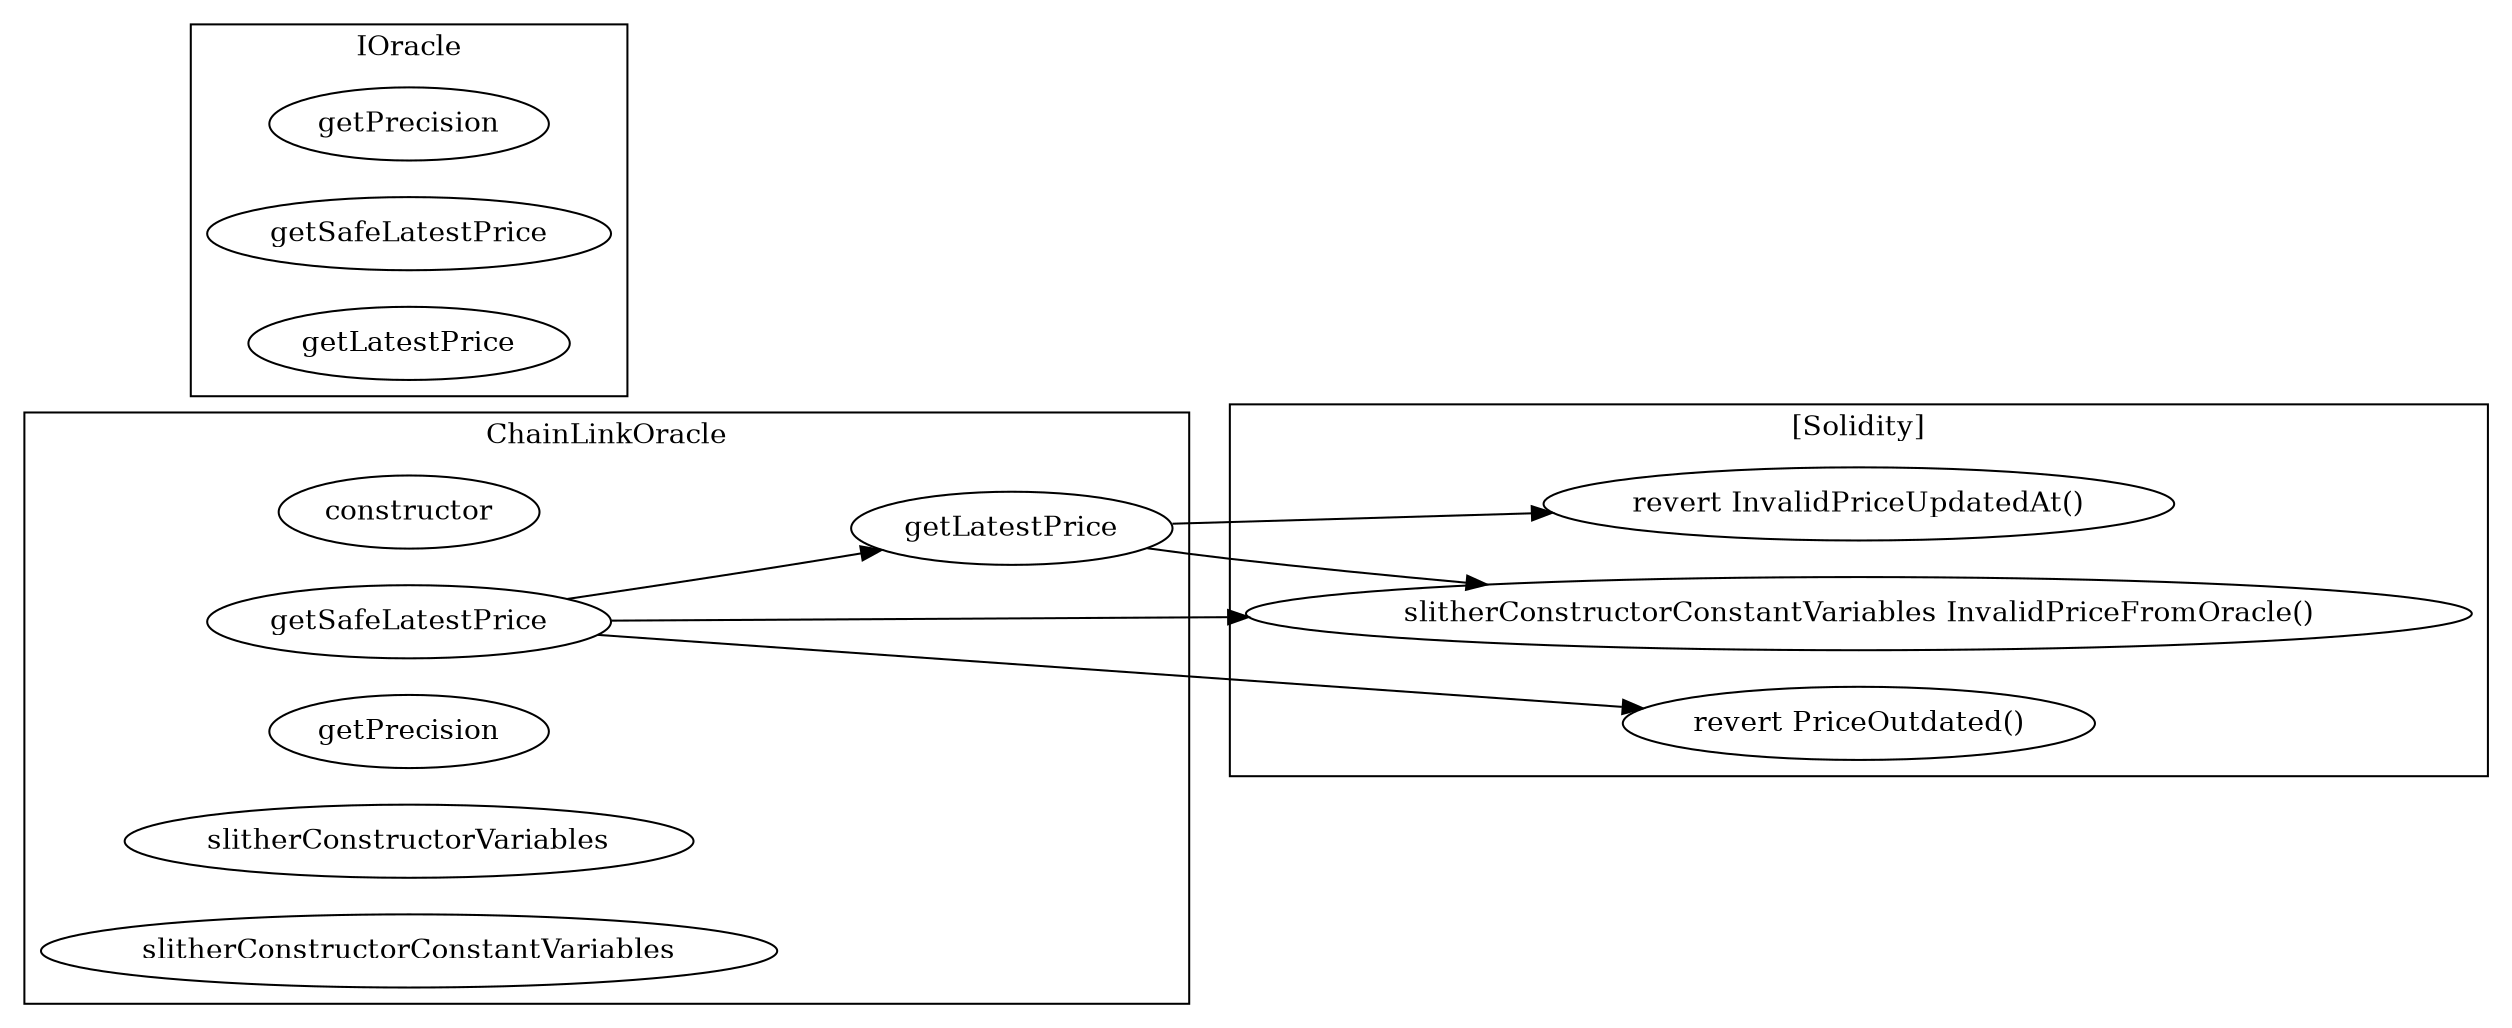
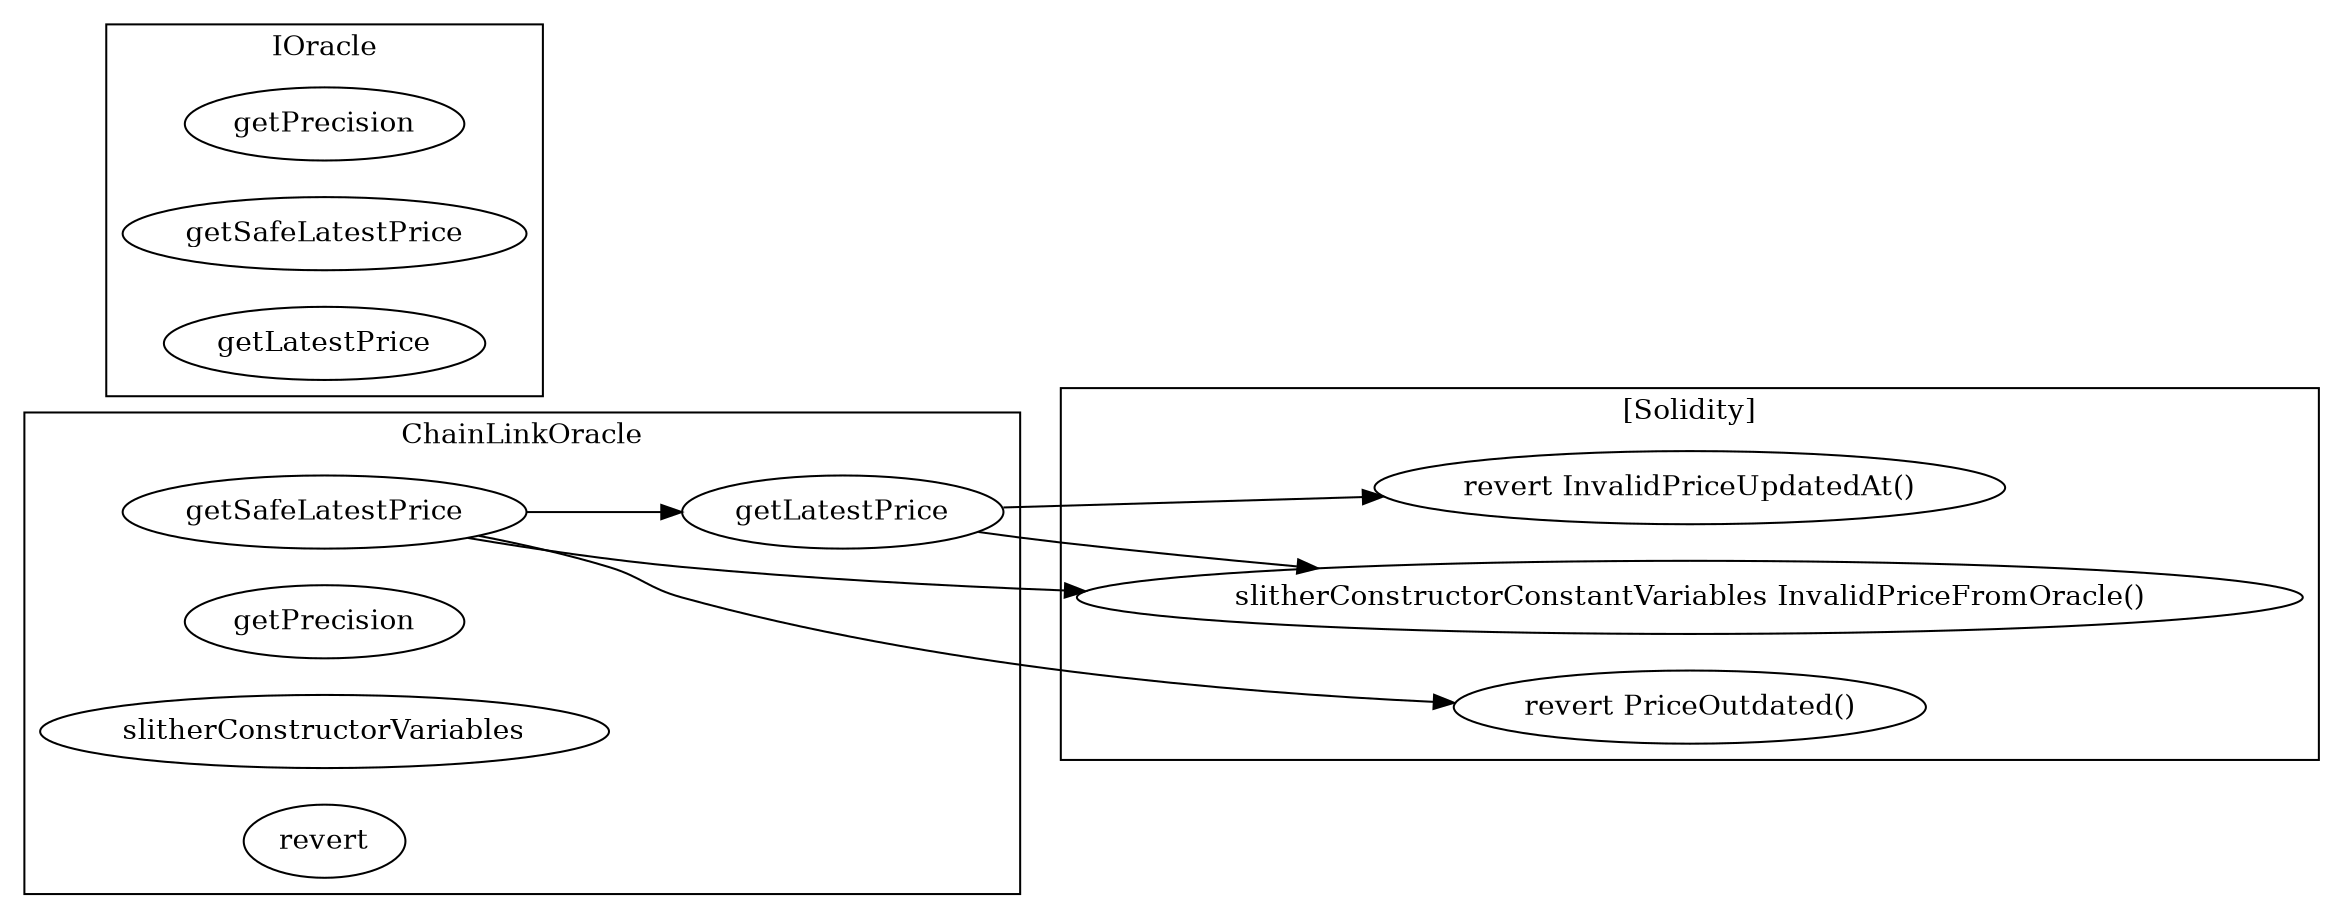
node "constructor": removed
node "slitherConstructorConstantVariables": label "slitherConstructorConstantVariables" -> "revert"
